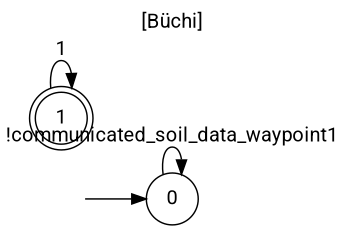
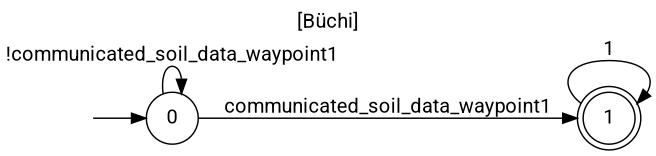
edge "0" -> "1": added, label "communicated_soil_data_waypoint1"
